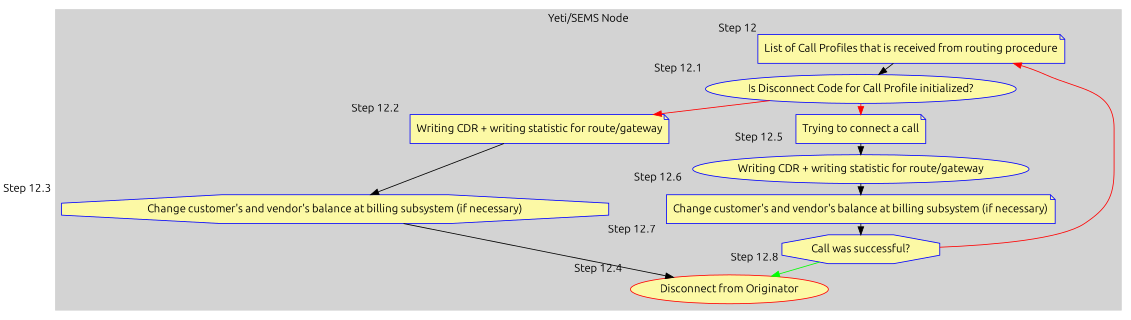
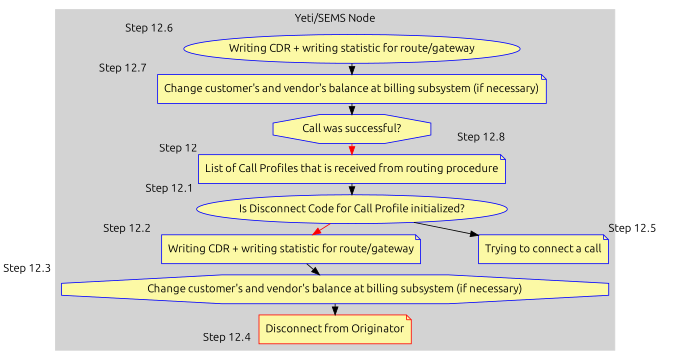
edge "Is Disconnect Code for Call Profile initialized? Step 12.1" -> "Trying to connect a call Step 12.5": color red -> black
edge "Trying to connect a call Step 12.5" -> "Writing CDR + writing statistic for route/gateway Step 12.6": removed
edge "Call was successful? Step 12.8" -> "Disconnect from Originator Step 12.4": removed
node "Disconnect from Originator Step 12.4": shape ellipse -> note
